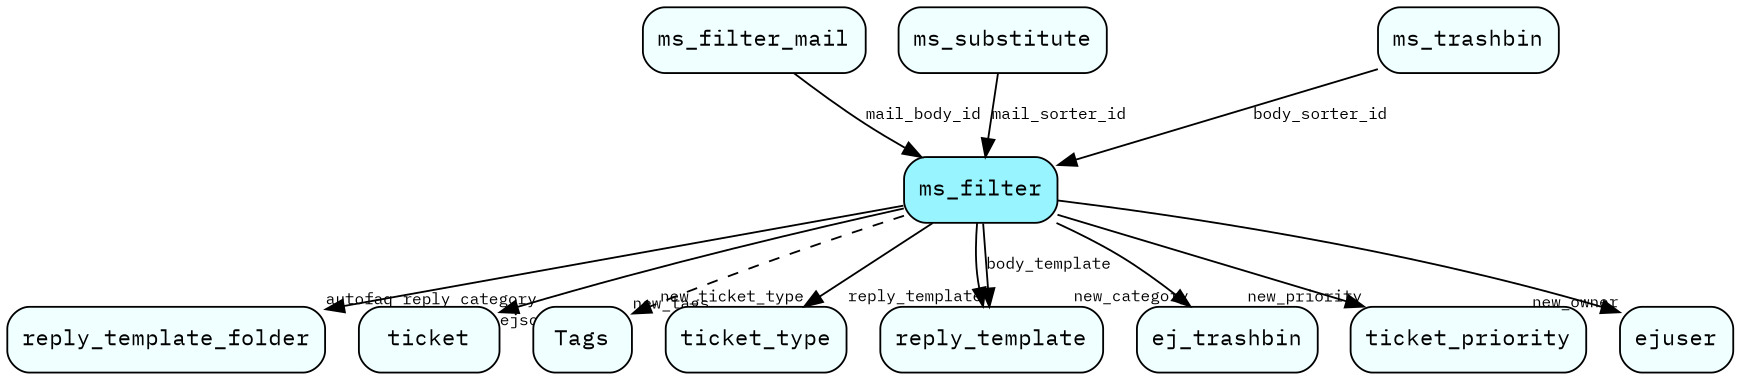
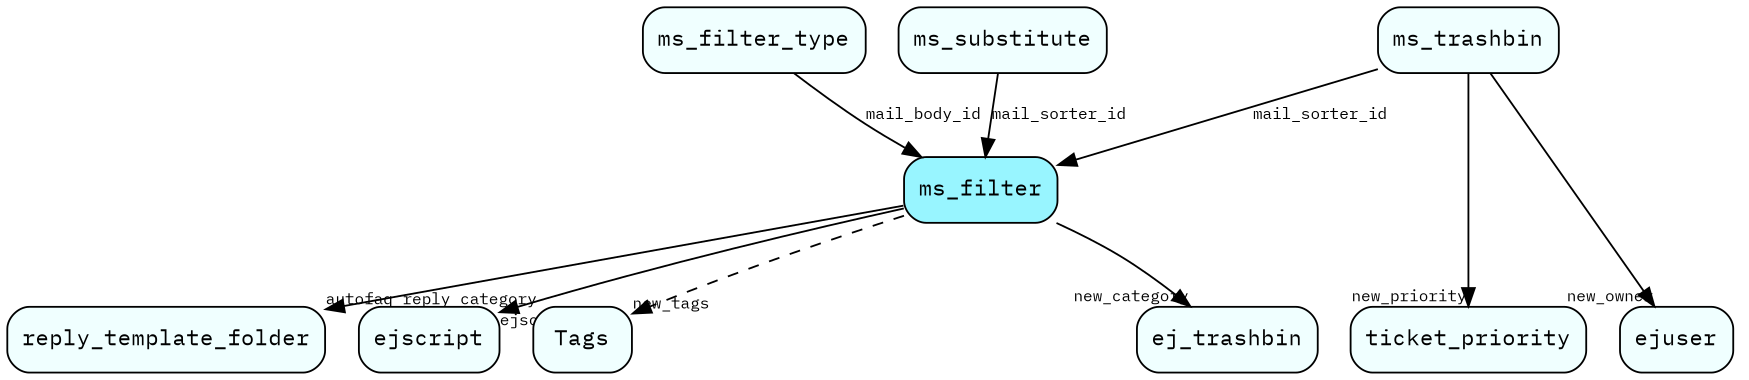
node "ms_filter_mail": label "ms_filter_mail" -> "ms_filter_type"
edge "ms_trashbin" -> "ms_filter": label "body_sorter_id" -> "mail_sorter_id"
edge "ms_filter" -> "ejuser": now "ms_trashbin" -> "ejuser"
edge "ms_filter" -> "ticket_priority": now "ms_trashbin" -> "ticket_priority"
node "ticket": label "ticket" -> "ejscript"
node "ticket_type": removed
node "reply_template": removed
